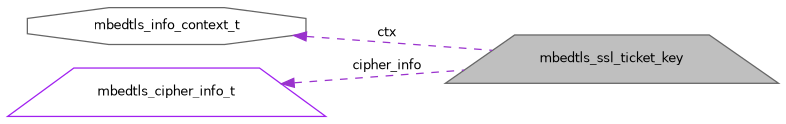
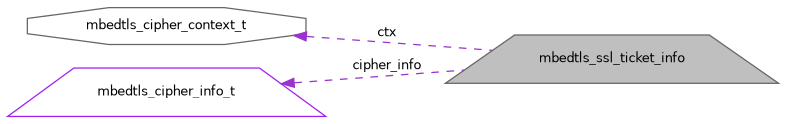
node "mbedtls_info_context_t": label "mbedtls_info_context_t" -> "mbedtls_cipher_context_t"
node "mbedtls_ssl_ticket_key": label "mbedtls_ssl_ticket_key" -> "mbedtls_ssl_ticket_info"
